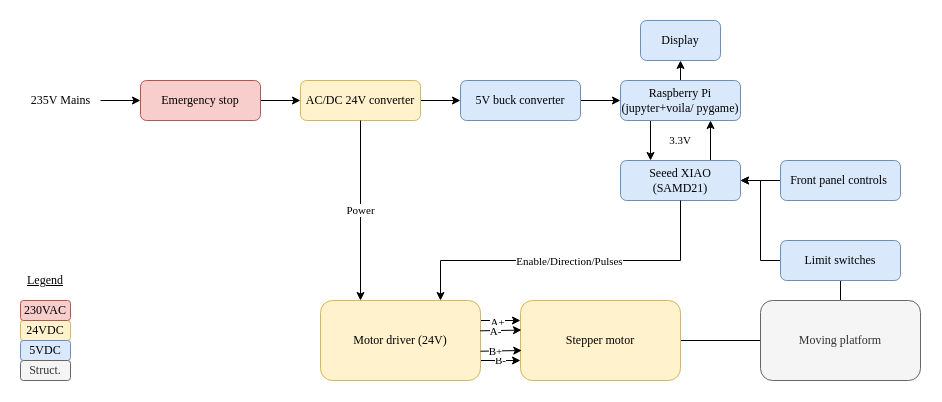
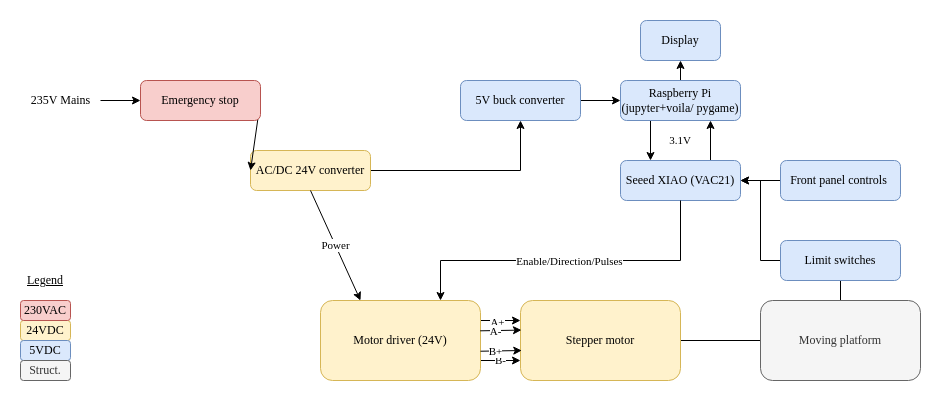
node "AC/DC 24V converter": moved (361, 101) -> (311, 171)
node "3.3V": label "3.3V" -> "3.1V"
node "Seeed XIAO (SAMD21)": label "Seeed XIAO (SAMD21)" -> "Seeed XIAO (VAC21)"
